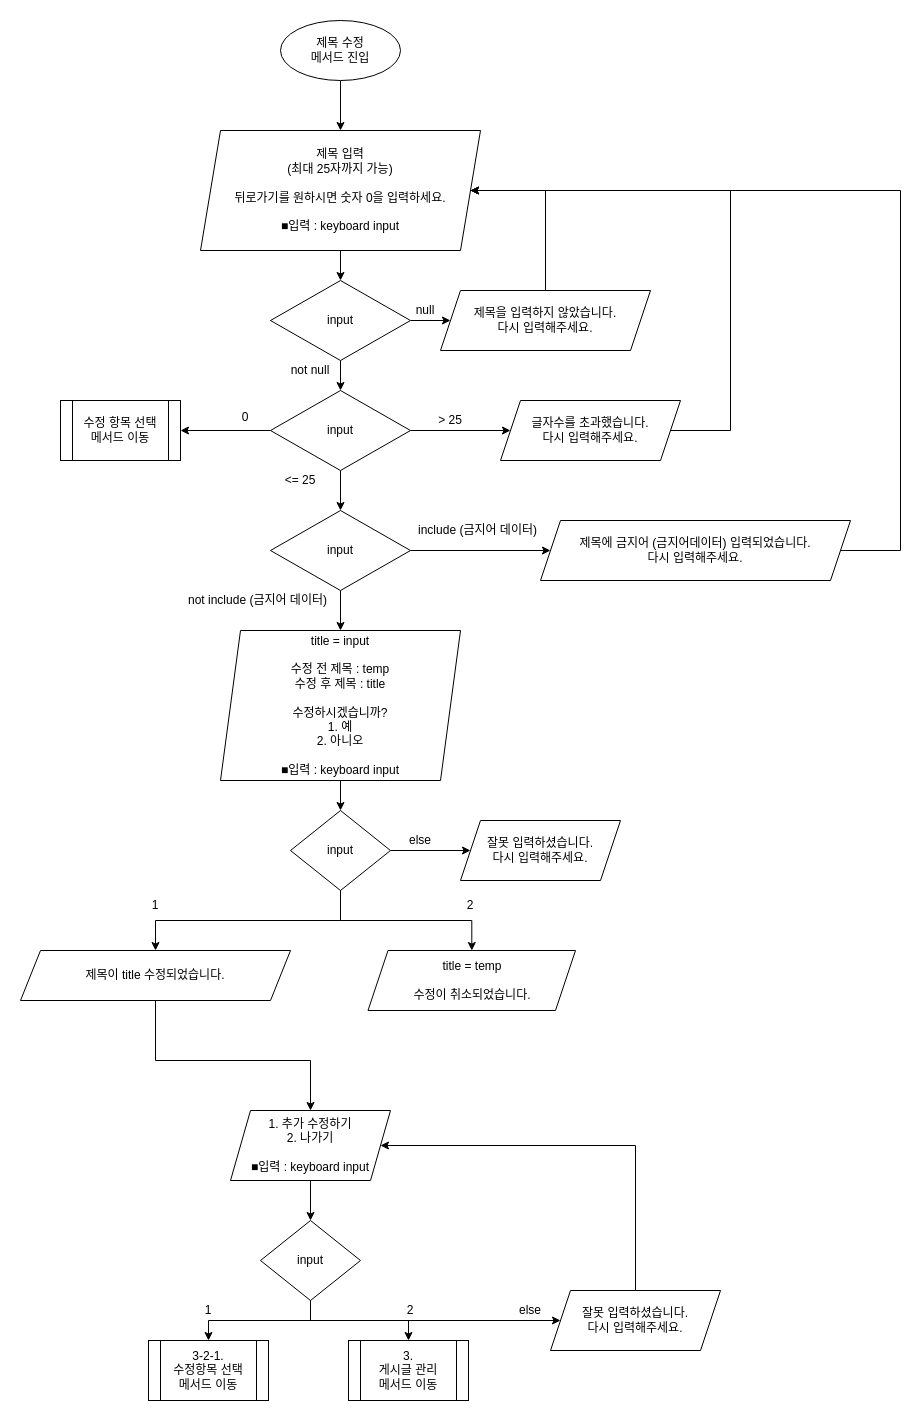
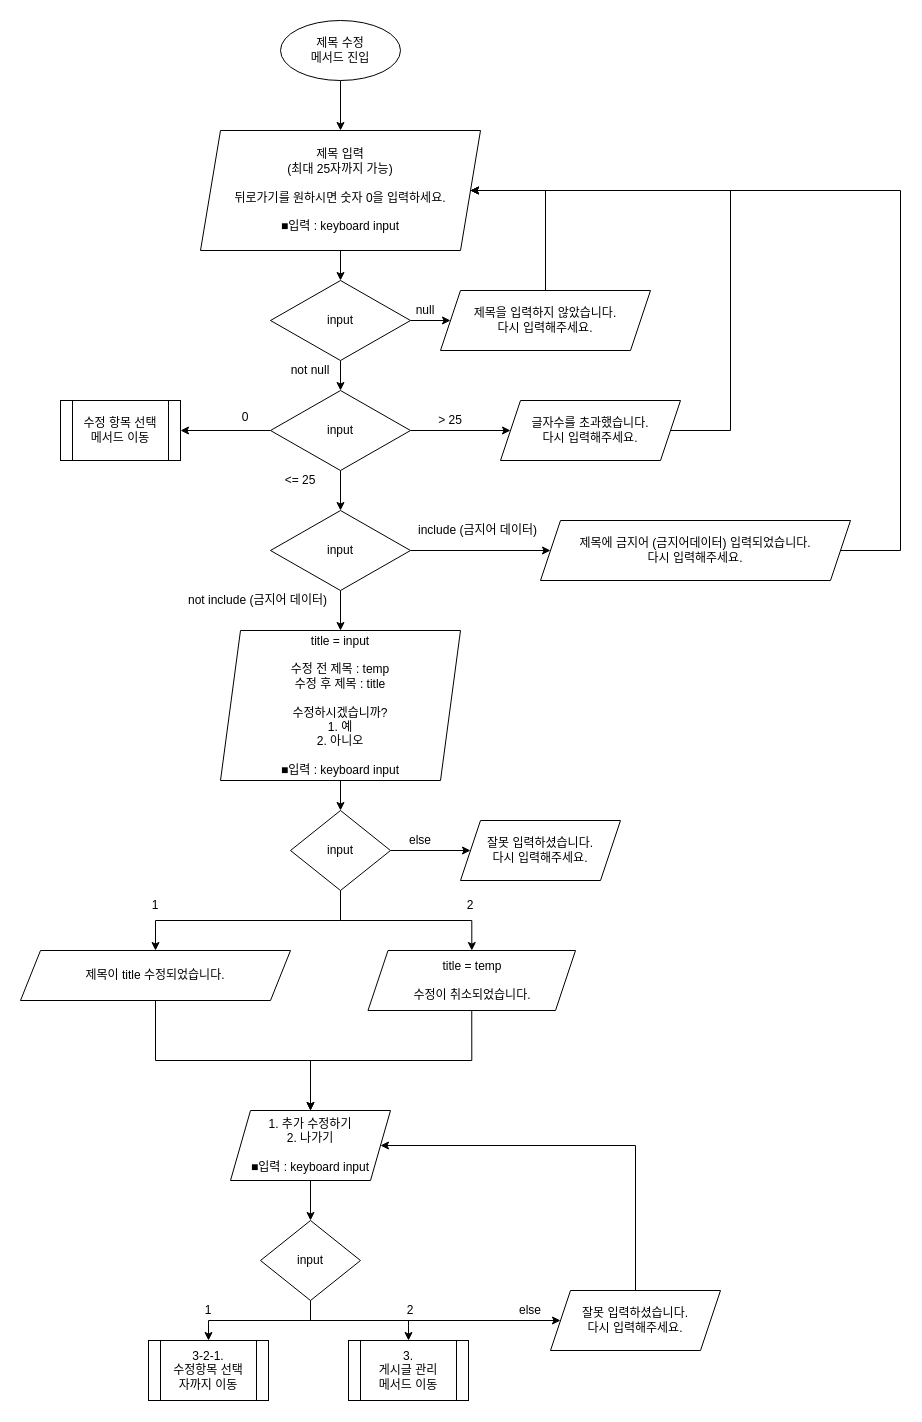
edge "title = temp 수정이 취소되었습니다." -> "1. 추가 수정하기 2. 나가기 ■입력 : keyboard input": added
node "3-2-1. 수정항목 선택 메서드 이동": label "3-2-1. 수정항목 선택 메서드 이동" -> "3-2-1. 수정항목 선택 자까지 이동"
